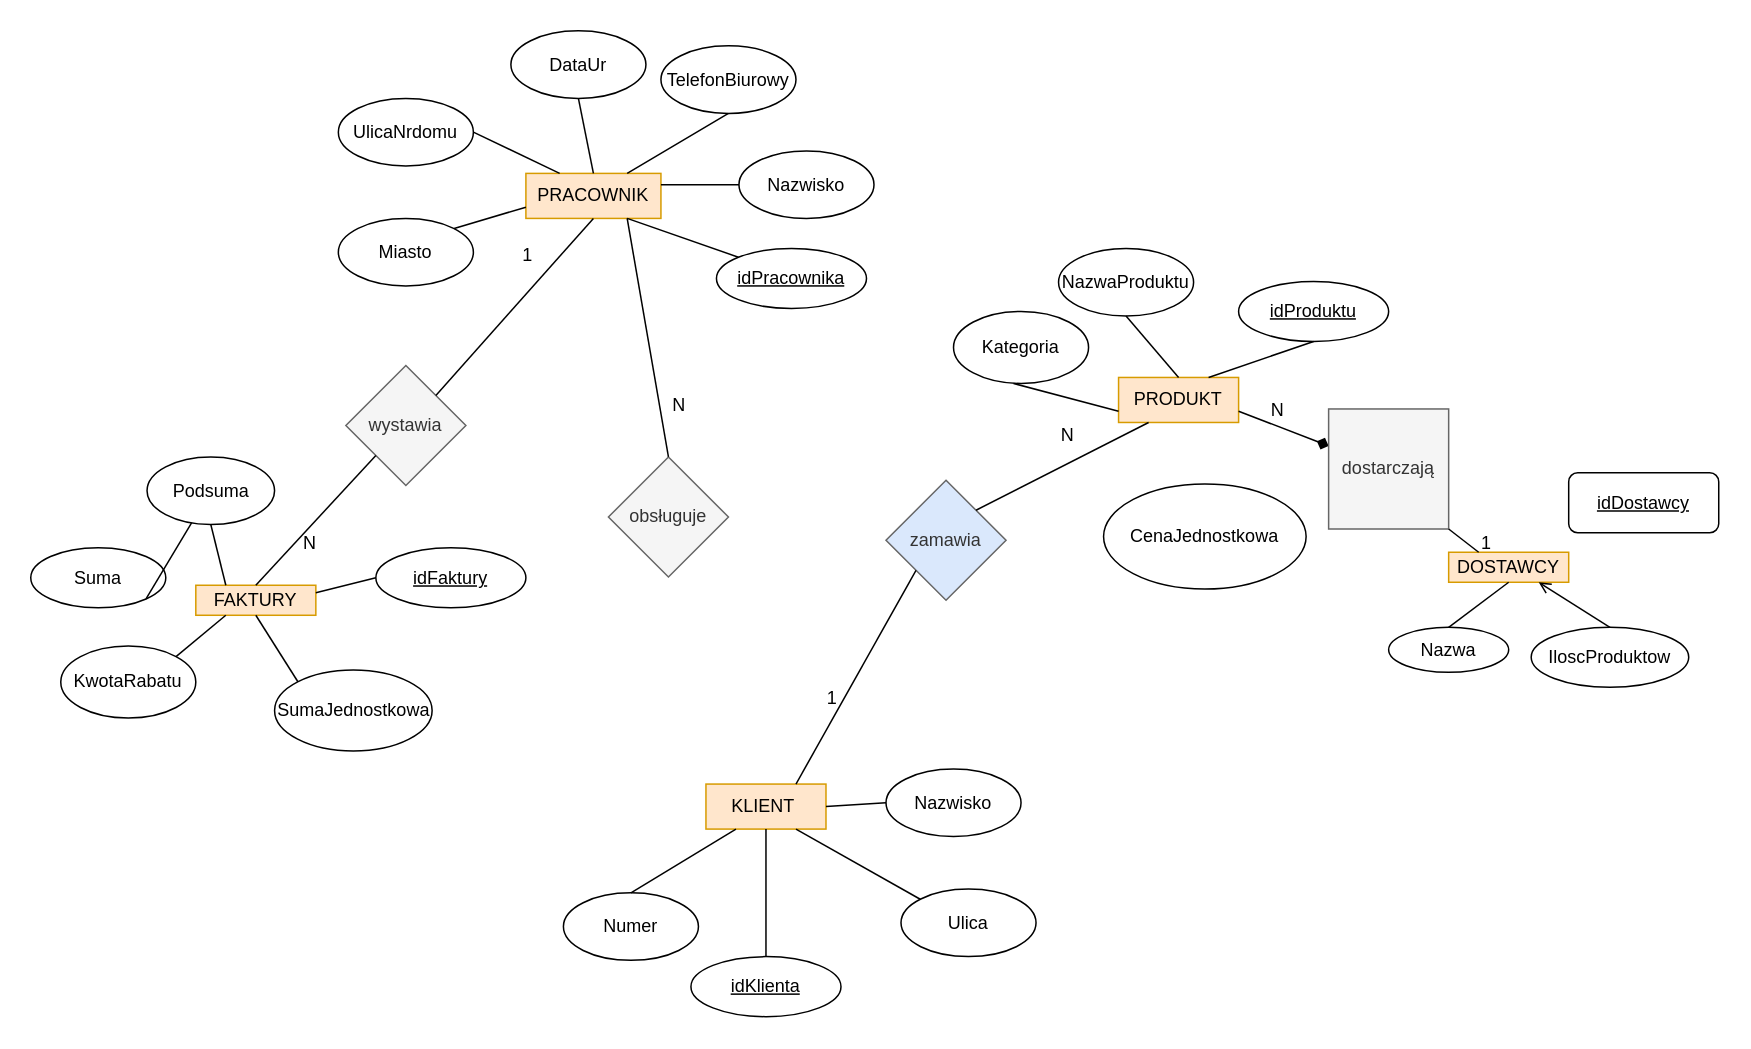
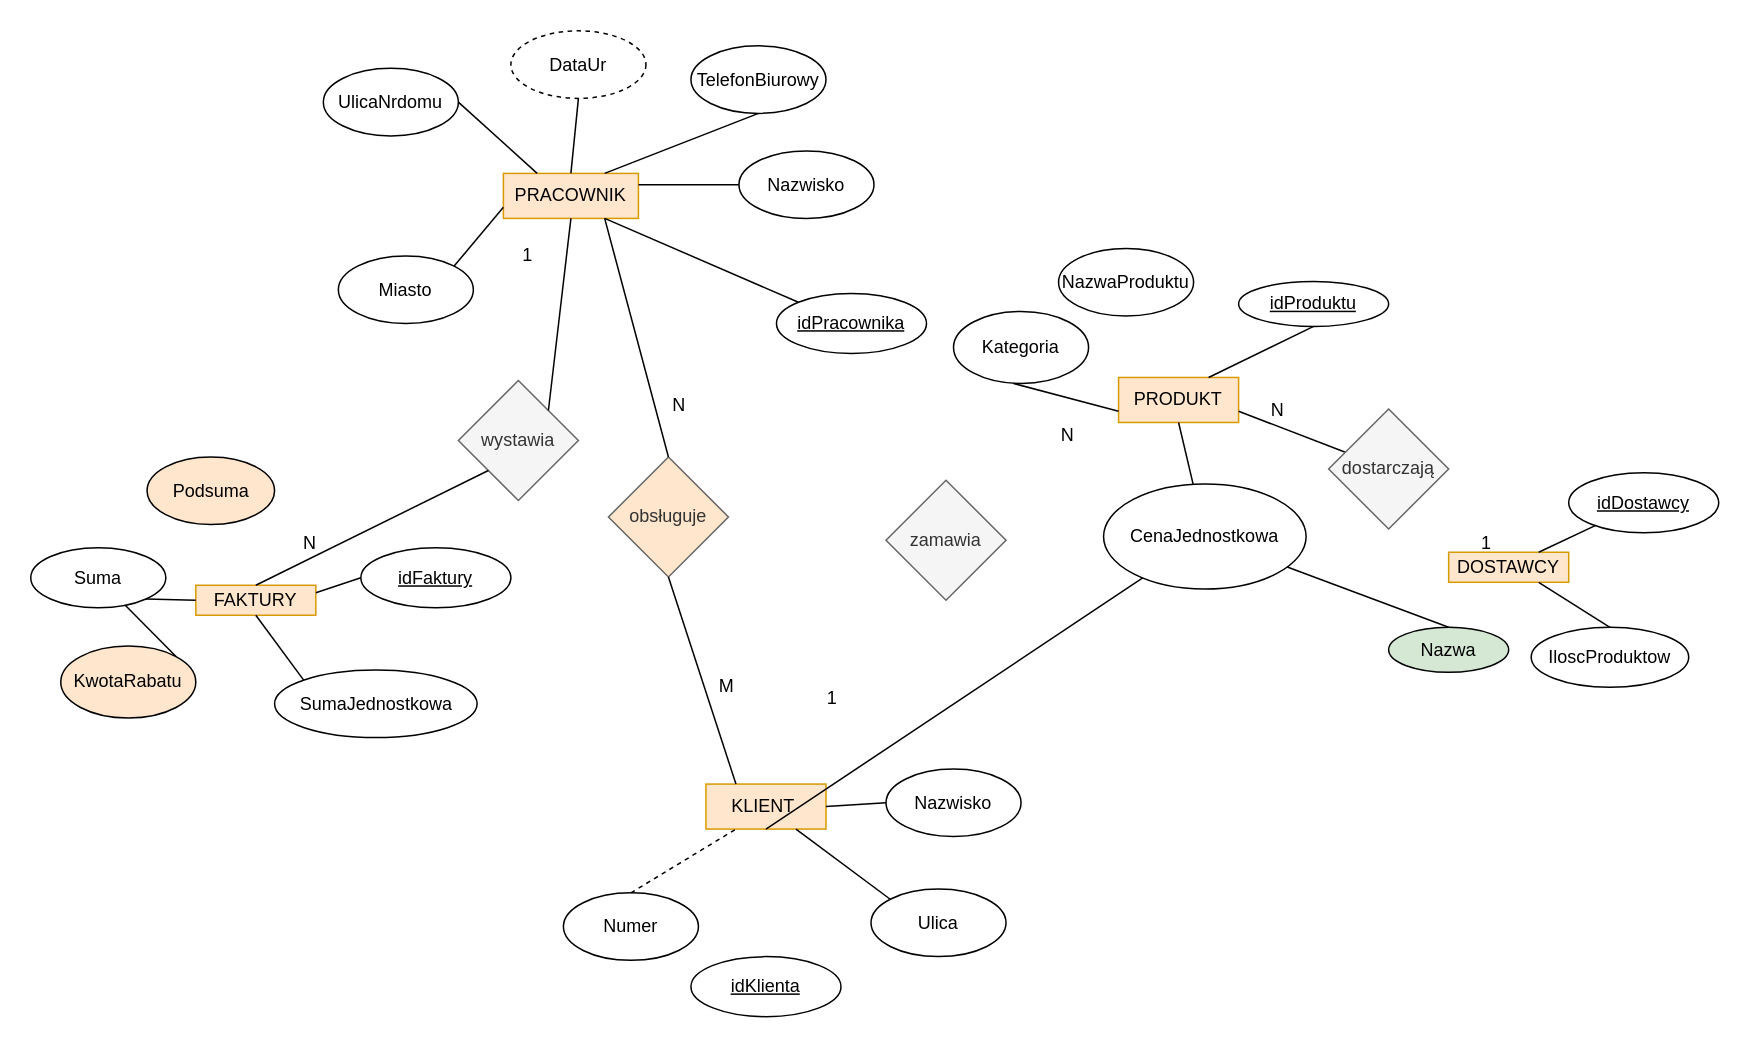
node "DataUr": style solid -> dashed
node "TelefonBiurowy": moved (728, 80) -> (758, 80)
node "UlicaNrdomu": moved (406, 132) -> (391, 102)
node "PRACOWNIK": moved (593, 196) -> (571, 196)
node "Miasto": moved (406, 252) -> (406, 290)
node "idPracownika": moved (791, 278) -> (851, 323)
node "idProduktu": size 150x60 -> 150x45
edge "NazwaProduktu" -- "PRODUKT": removed
node "wystawia": moved (406, 425) -> (518, 440)
edge "PRODUKT" -> "dostarczają": arrowhead diamond -> none
edge "PRODUKT" -- "CenaJednostkowa": added
edge "PRODUKT" -- "zamawia": removed
node "dostarczają": shape rectangle -> diamond
node "Podsuma": fillcolor #ffffff -> #ffe6cc
node "idDostawcy": shape rounded rectangle -> ellipse
node "obsługuje": fillcolor #f5f5f5 -> #ffe6cc
edge "idDostawcy" -- "DOSTAWCY": added
node "zamawia": fillcolor #dae8fc -> #f5f5f5
edge "dostarczają" -- "DOSTAWCY": removed
edge "Podsuma" -- "FAKTURY": removed
edge "Podsuma" -- "Suma": now "FAKTURY" -- "Suma"
node "idFaktury": moved (451, 578) -> (436, 578)
edge "IloscProduktow" -> "DOSTAWCY": arrowhead open -> none
edge "DOSTAWCY" -- "Nazwa": now "CenaJednostkowa" -- "Nazwa"
edge "FAKTURY" -- "KwotaRabatu": now "Suma" -- "KwotaRabatu"
node "Nazwa": fillcolor #ffffff -> #d5e8d4
edge "zamawia" -- "KLIENT": removed
edge "obsługuje" -- "KLIENT": added
node "KwotaRabatu": fillcolor #ffffff -> #ffe6cc
node "M": added
node "SumaJednostkowa": size 158x81 -> 203x68
edge "KLIENT" -- "Numer": style solid -> dashed
edge "KLIENT" -- "idKlienta": now "KLIENT" -- "CenaJednostkowa"
node "Ulica": moved (968, 923) -> (938, 923)
